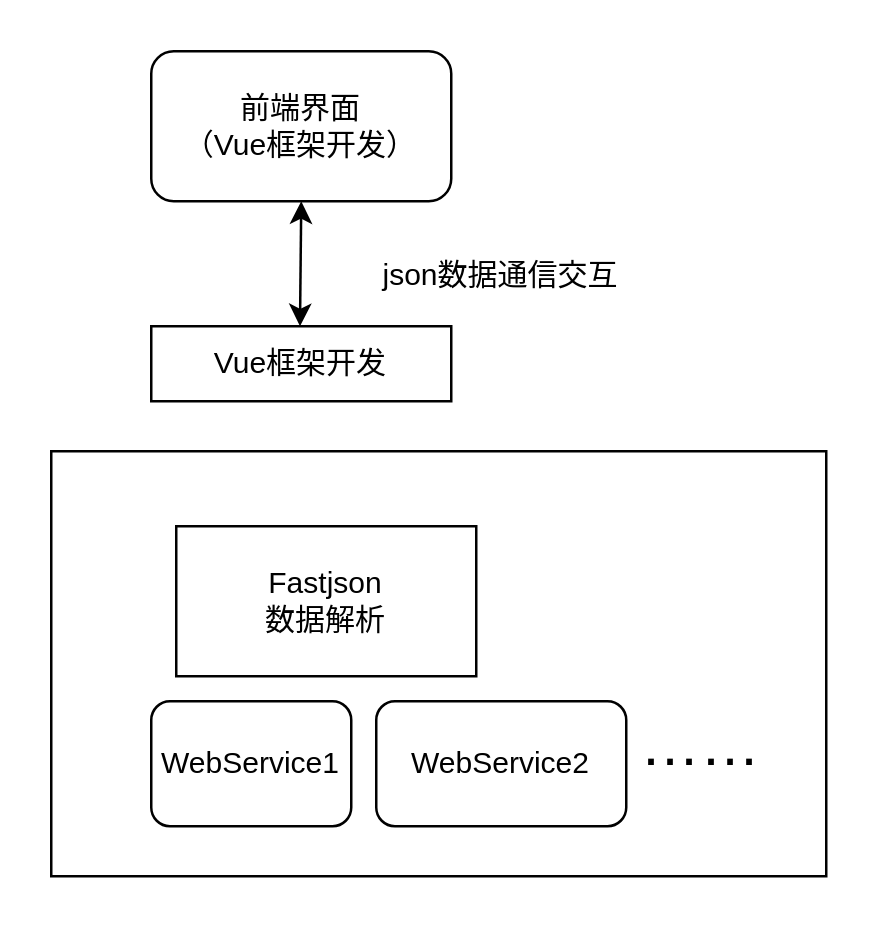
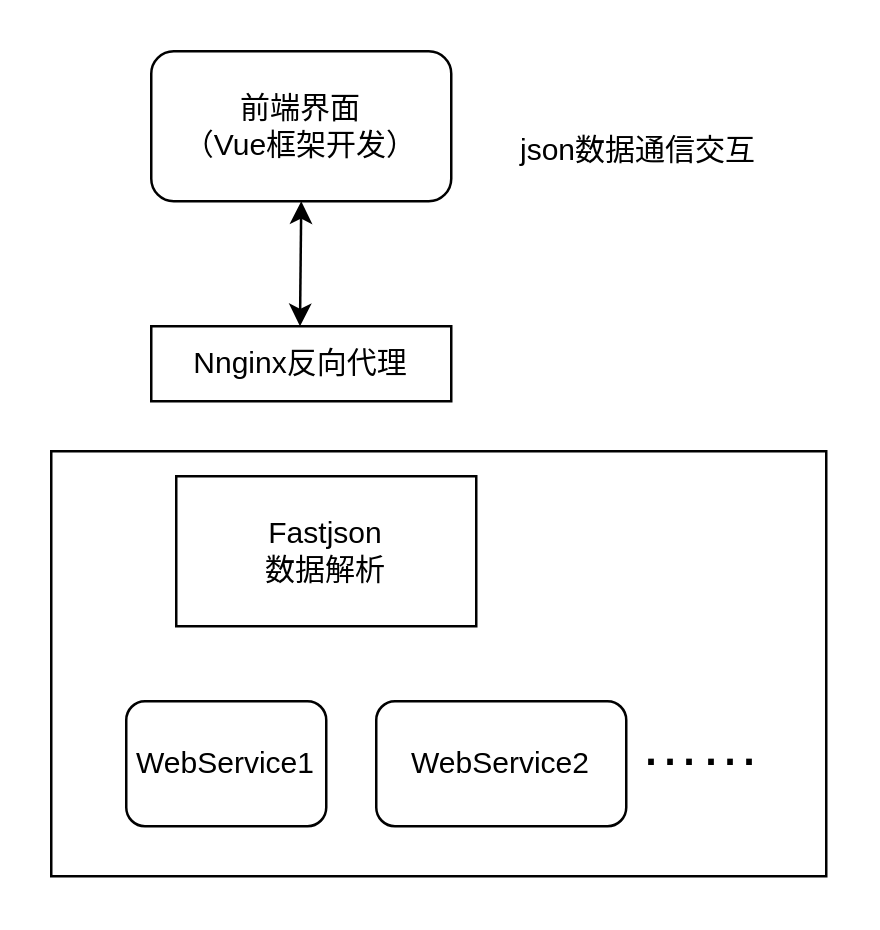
node "json数据通信交互": moved (501, 276) -> (639, 151)
node "Vue框架开发": label "Vue框架开发" -> "Nnginx反向代理"
node "Fastjson 数据解析": moved (326, 601) -> (326, 551)
node "WebService1": moved (251, 764) -> (226, 764)
